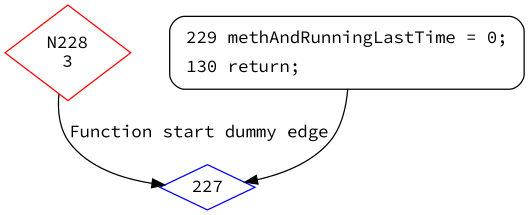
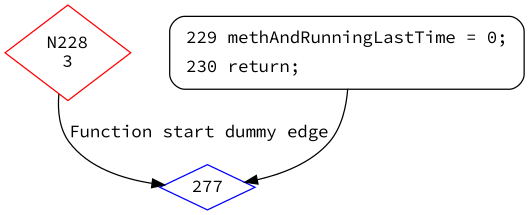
node "229": text "130" -> "230"
node "227": label "227" -> "277"
